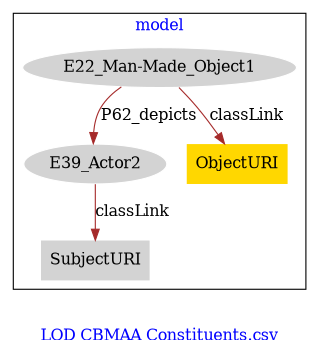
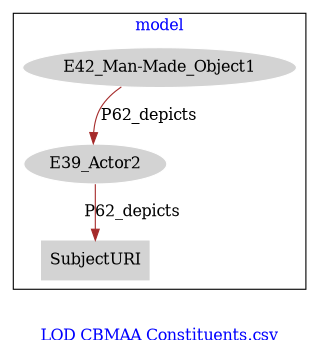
node "E22_Man-Made_Object1": label "E22_Man-Made_Object1" -> "E42_Man-Made_Object1"
node "ObjectURI": removed
edge "E39_Actor2" -> "SubjectURI": label "classLink" -> "P62_depicts"
